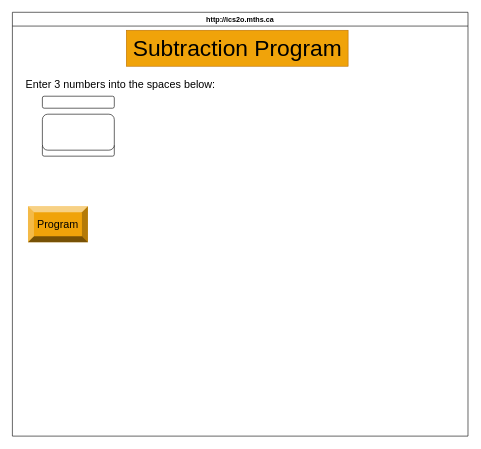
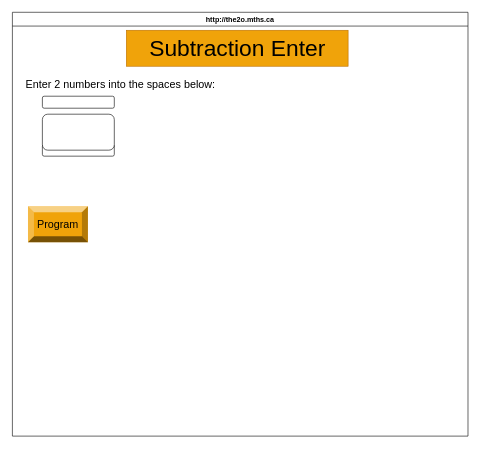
node "http://ics2o.mths.ca": label "http://ics2o.mths.ca" -> "http://the2o.mths.ca"
node "Subtraction Program": label "Subtraction Program" -> "Subtraction Enter"
node "Enter 3 numbers into the spaces below:": label "Enter 3 numbers into the spaces below:" -> "Enter 2 numbers into the spaces below:"
